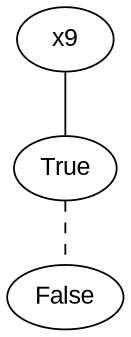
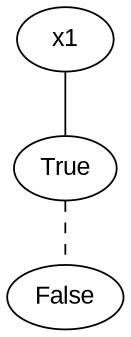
node "x9": label "x9" -> "x1"
